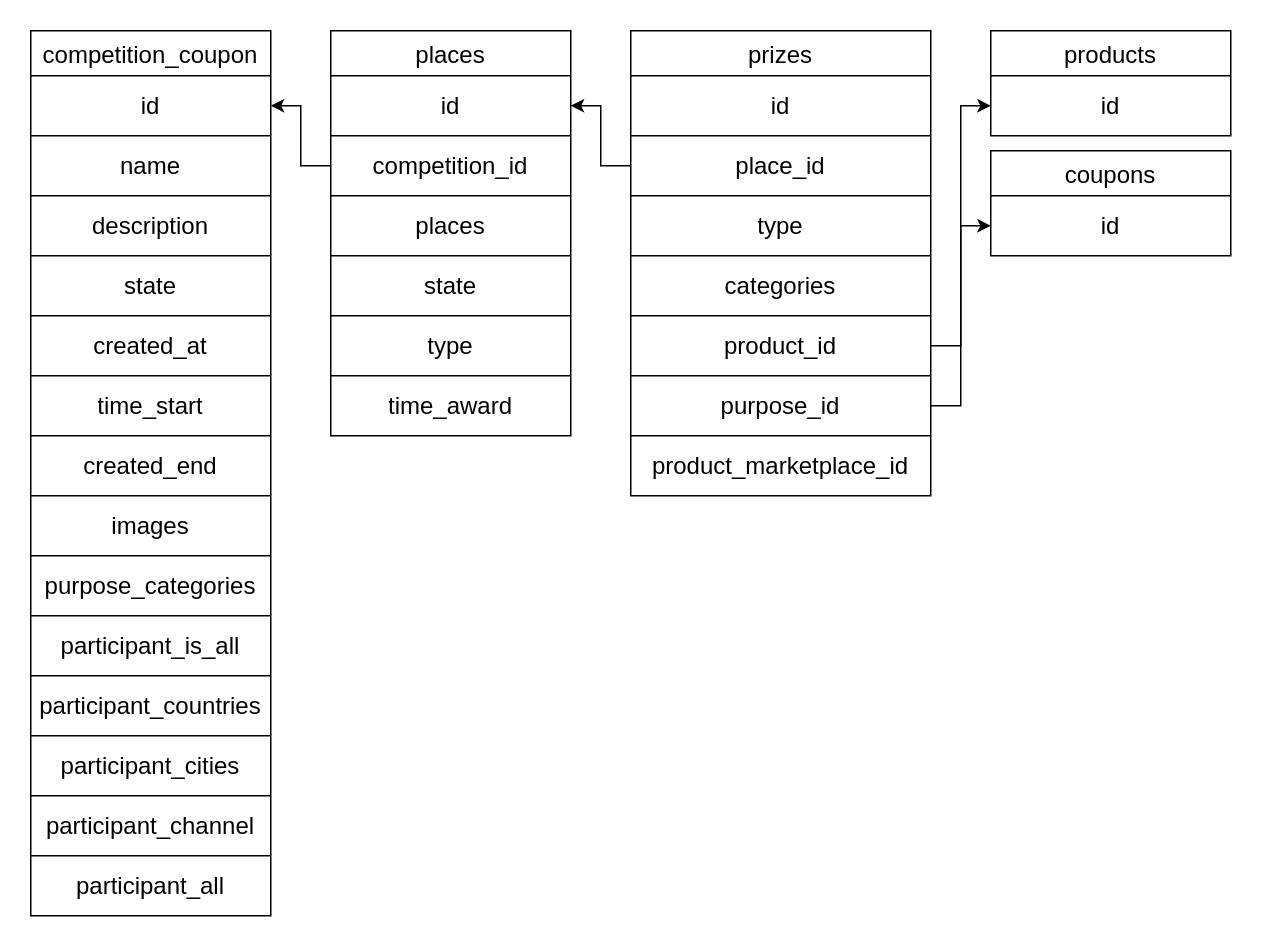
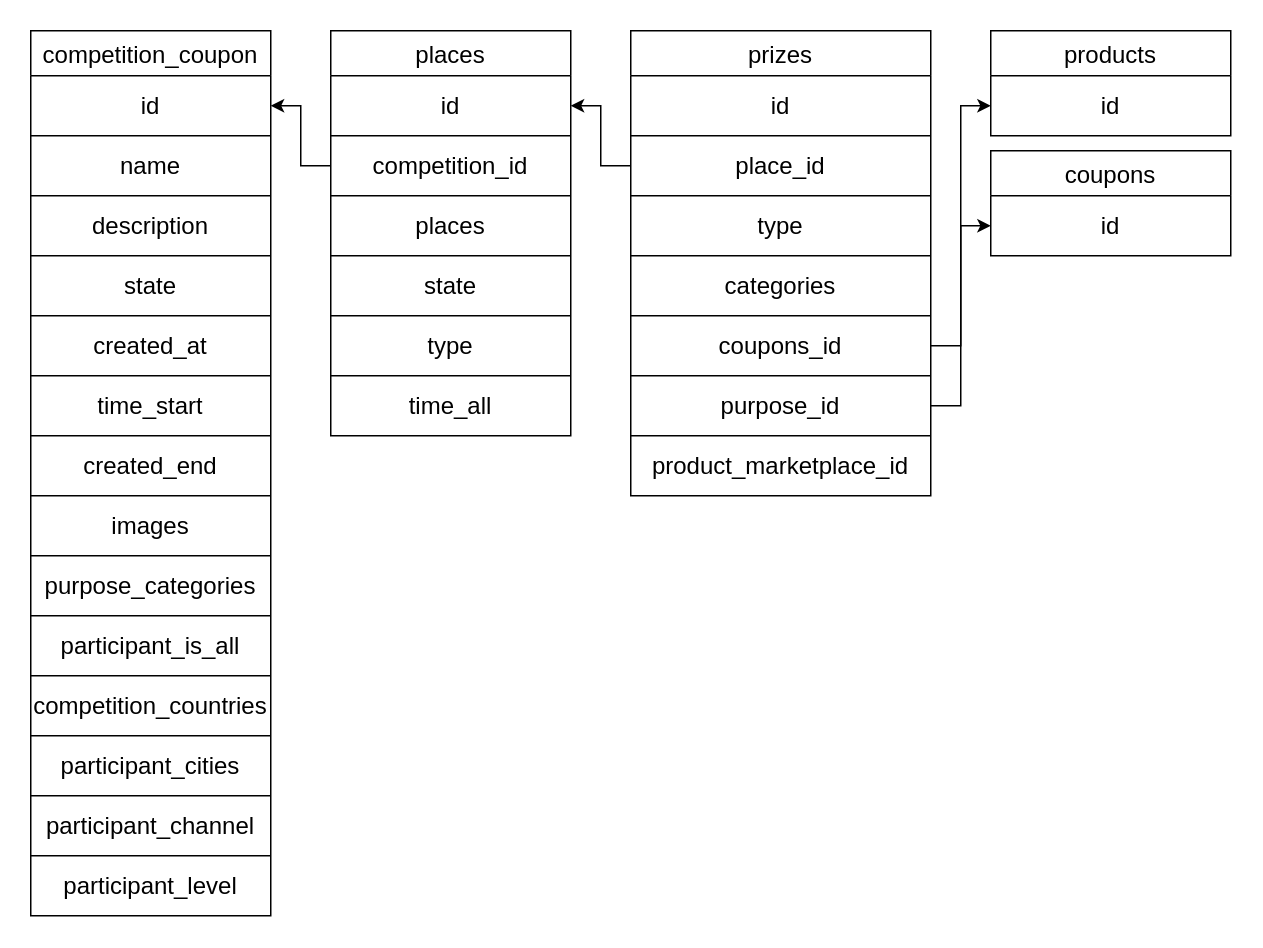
node "product_id": label "product_id" -> "coupons_id"
node "time_award": label "time_award" -> "time_all"
node "participant_countries": label "participant_countries" -> "competition_countries"
node "participant_all": label "participant_all" -> "participant_level"
